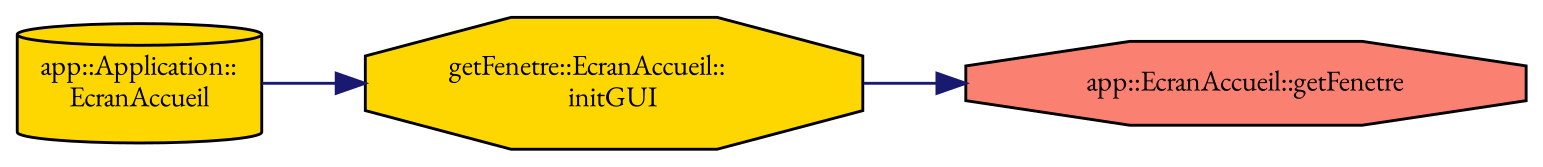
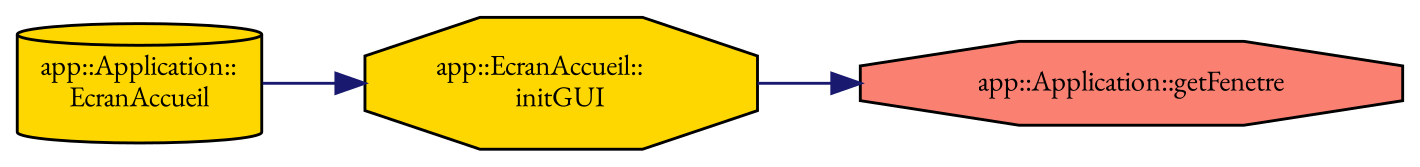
node "getFenetre::EcranAccueil:: initGUI": label "getFenetre::EcranAccueil:: initGUI" -> "app::EcranAccueil:: initGUI"
node "app::EcranAccueil::getFenetre": label "app::EcranAccueil::getFenetre" -> "app::Application::getFenetre"
